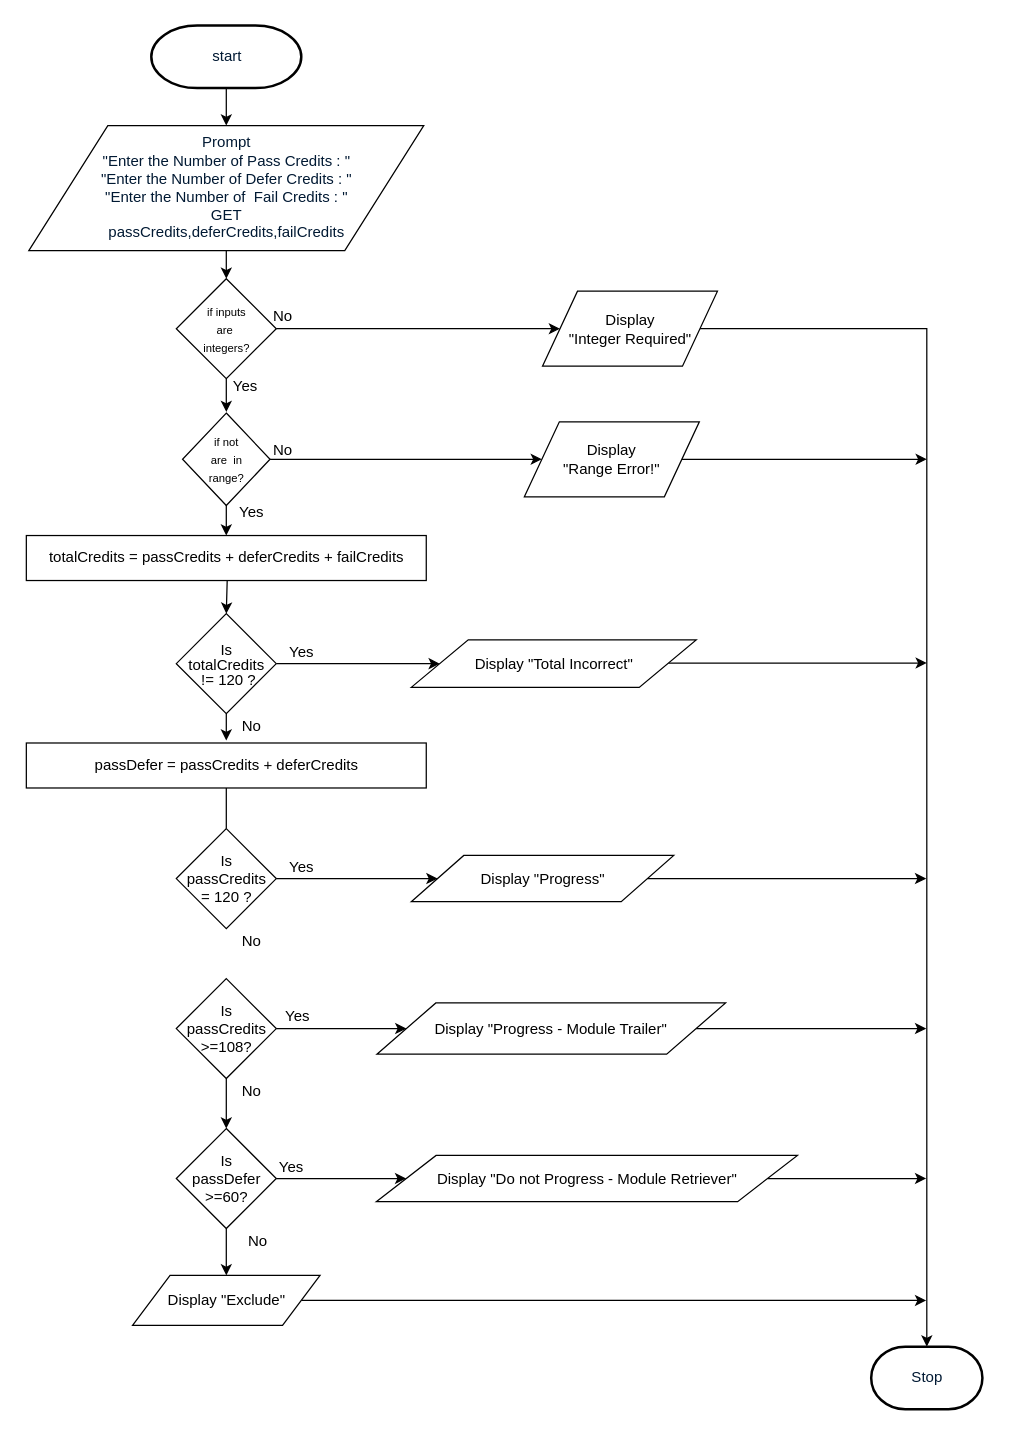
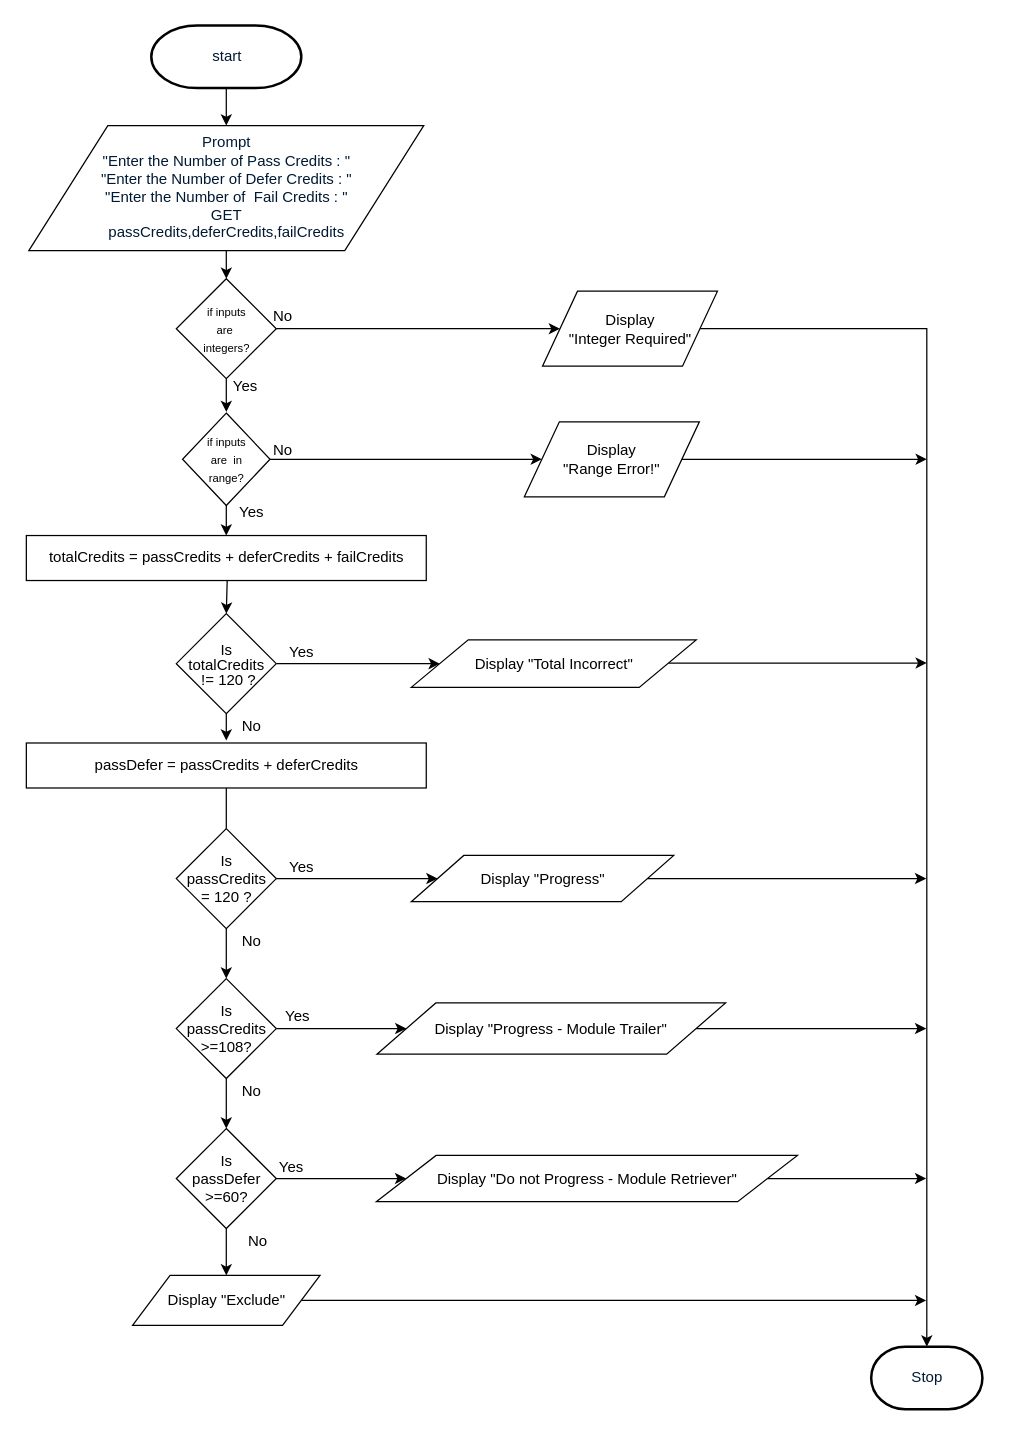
node "if not are in range?": label "if not are in range?" -> "if inputs are in range?"
edge "Is passCredits = 120 ?" -> "Is passCredits >=108?": added
